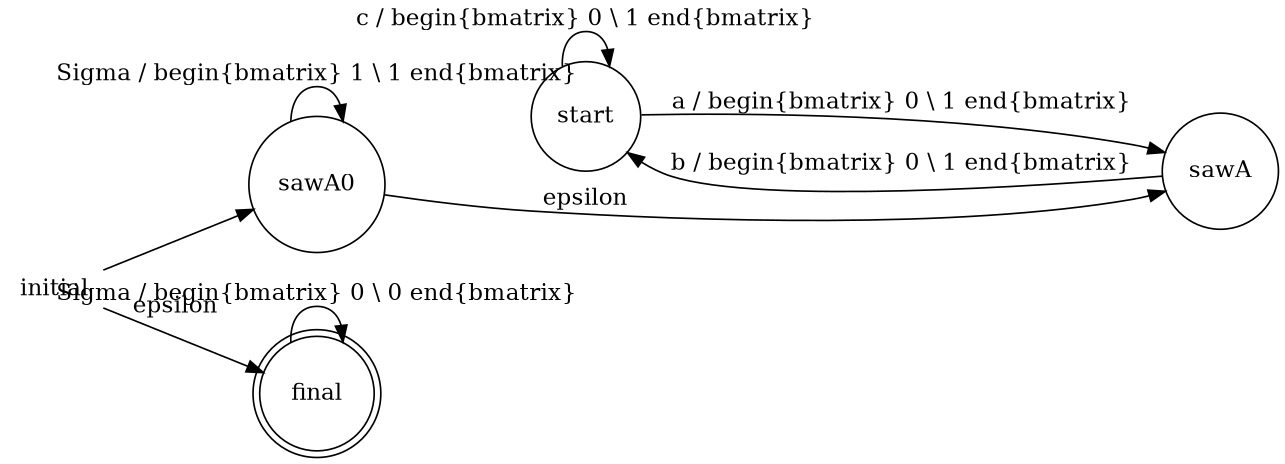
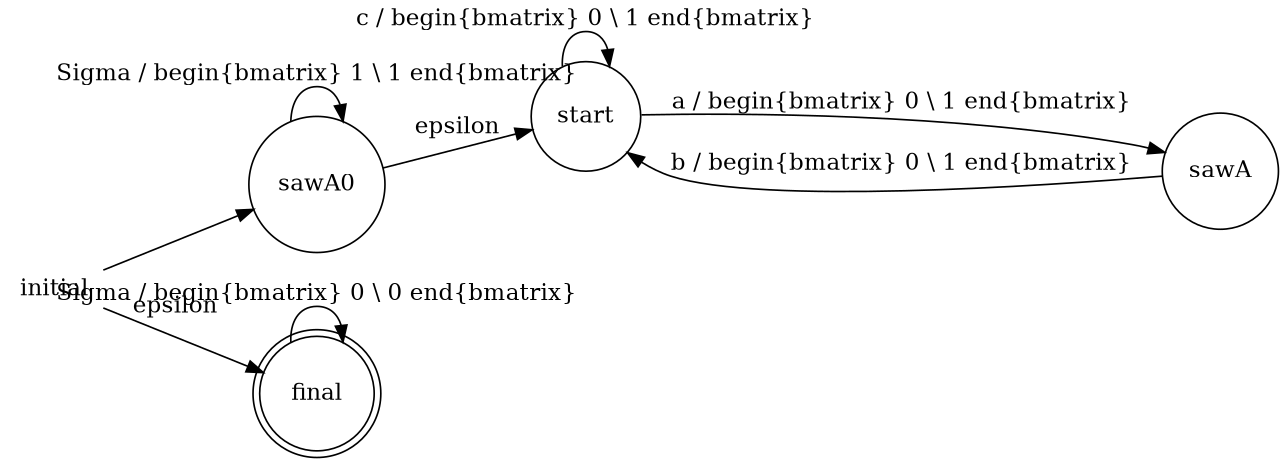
edge "sawA0" -> "sawA": now "sawA0" -> "start"
